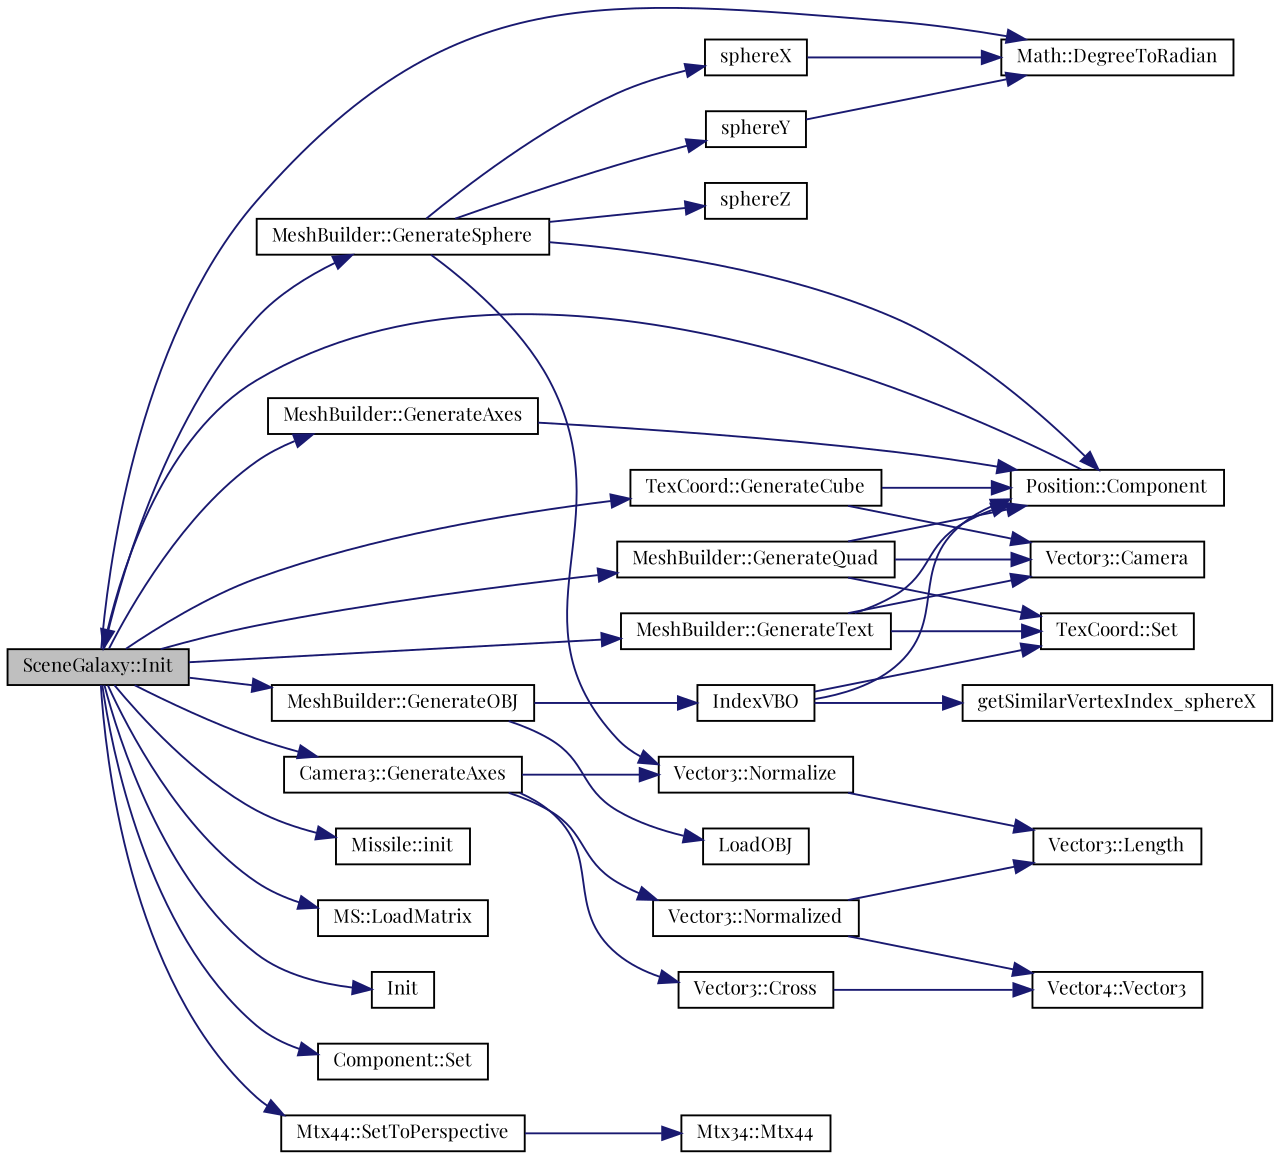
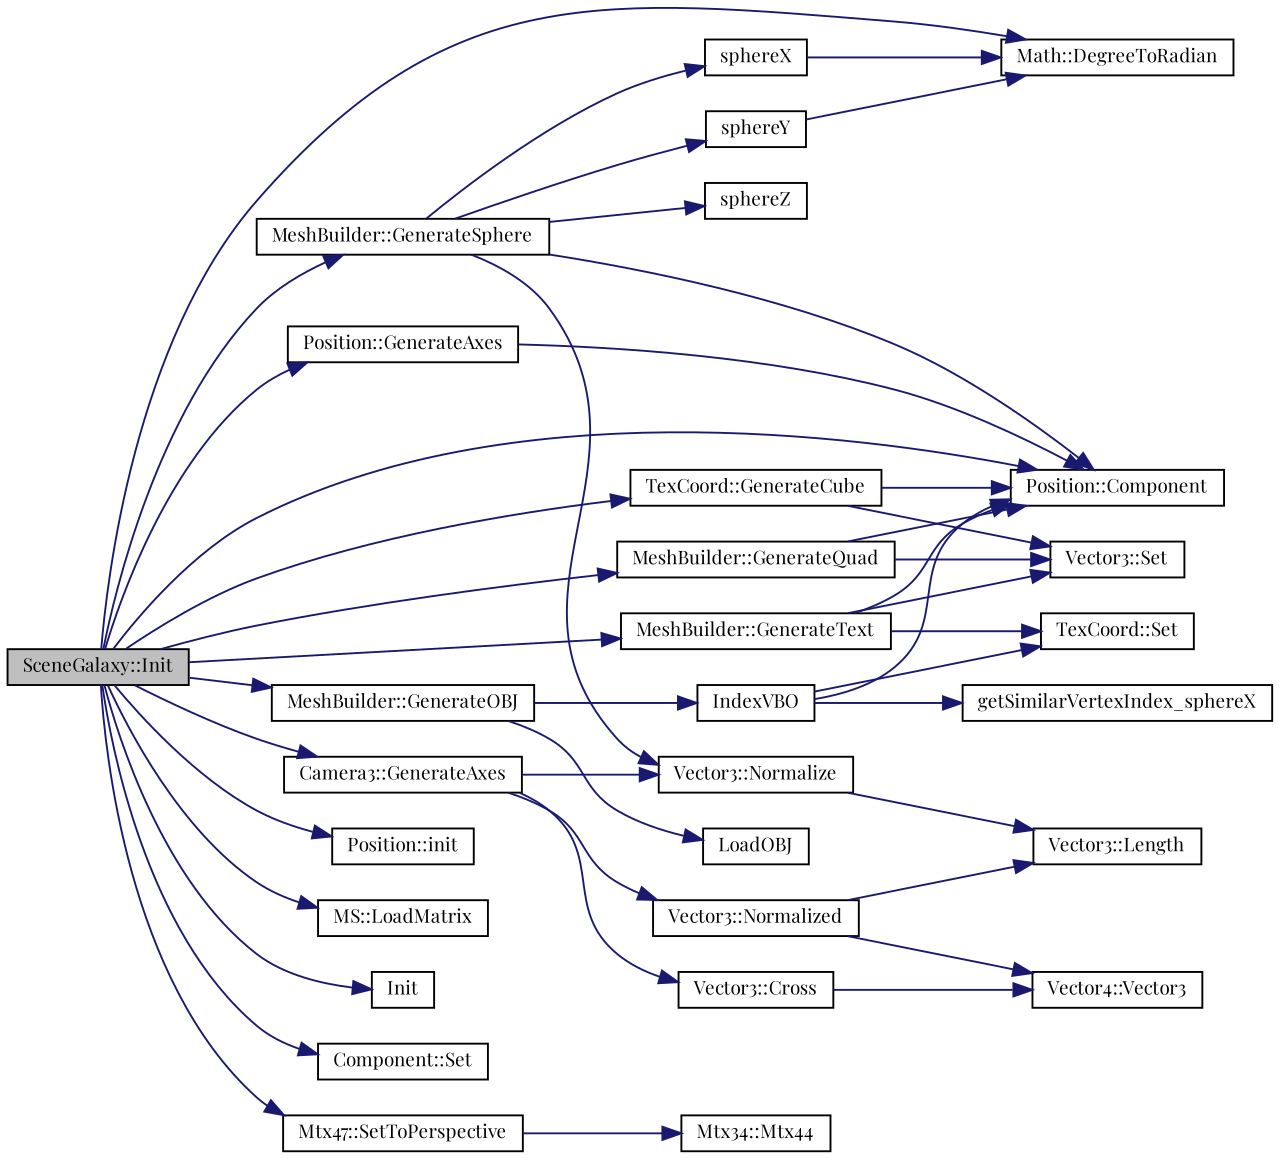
edge "Position::Component" -> "SceneGalaxy::Init": reversed
node "MeshBuilder::GenerateAxes": label "MeshBuilder::GenerateAxes" -> "Position::GenerateAxes"
node "Vector3::Camera": label "Vector3::Camera" -> "Vector3::Set"
edge "MeshBuilder::GenerateQuad" -> "TexCoord::Set": removed
node "Missile::init": label "Missile::init" -> "Position::init"
node "Mtx44::SetToPerspective": label "Mtx44::SetToPerspective" -> "Mtx47::SetToPerspective"
